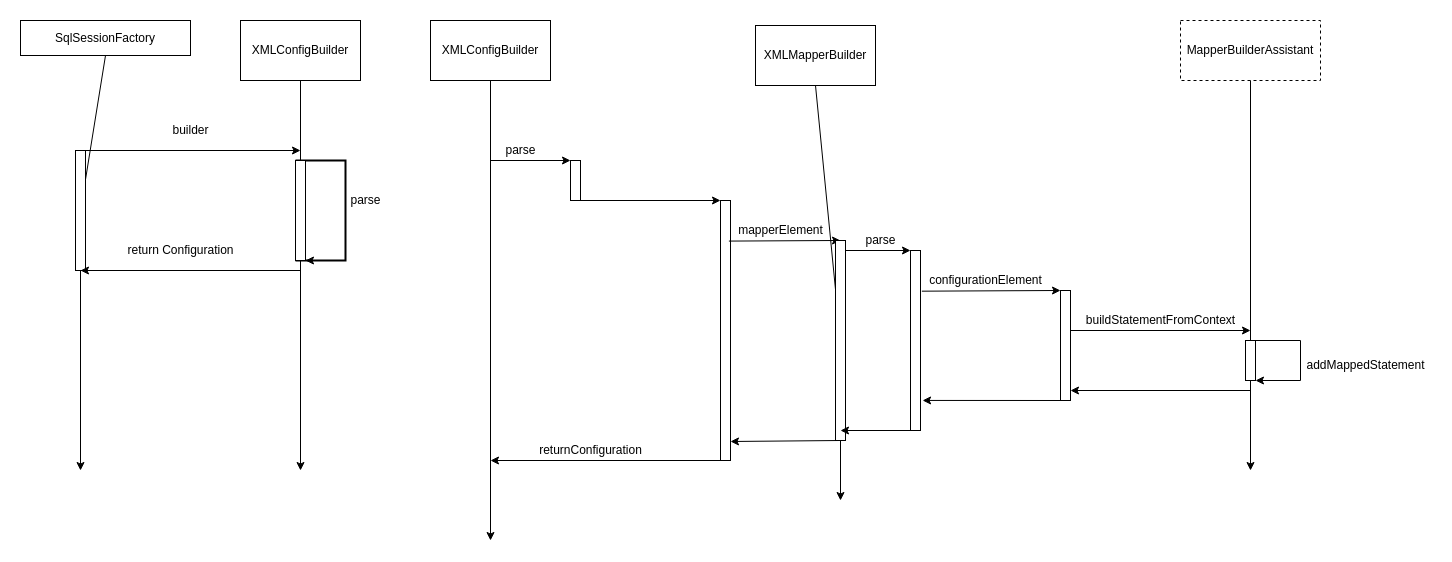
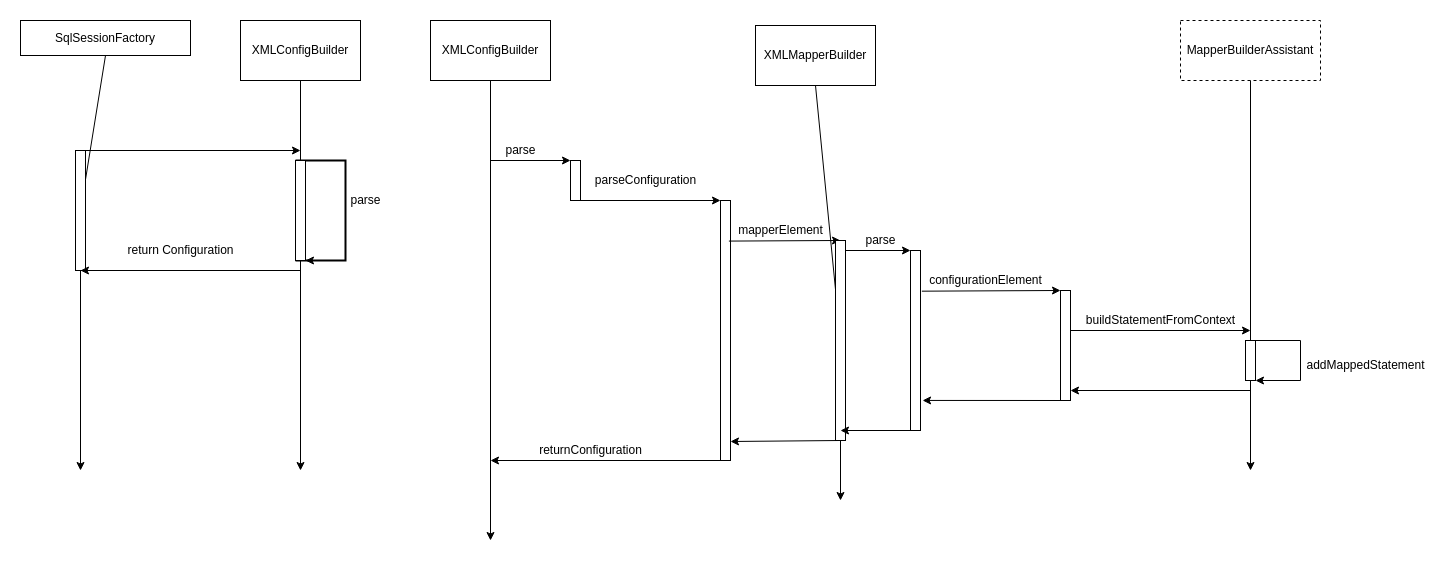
node "builder": removed
node "parseConfiguration": added
